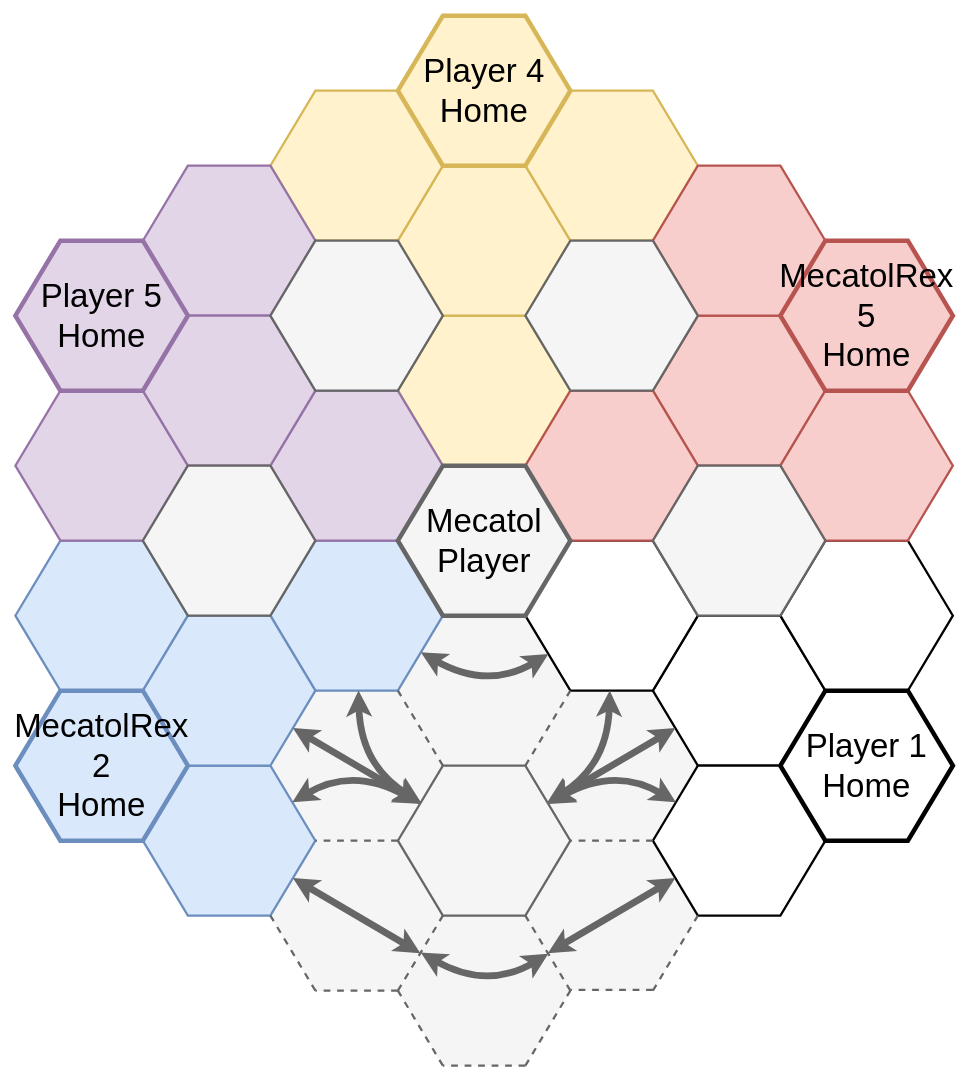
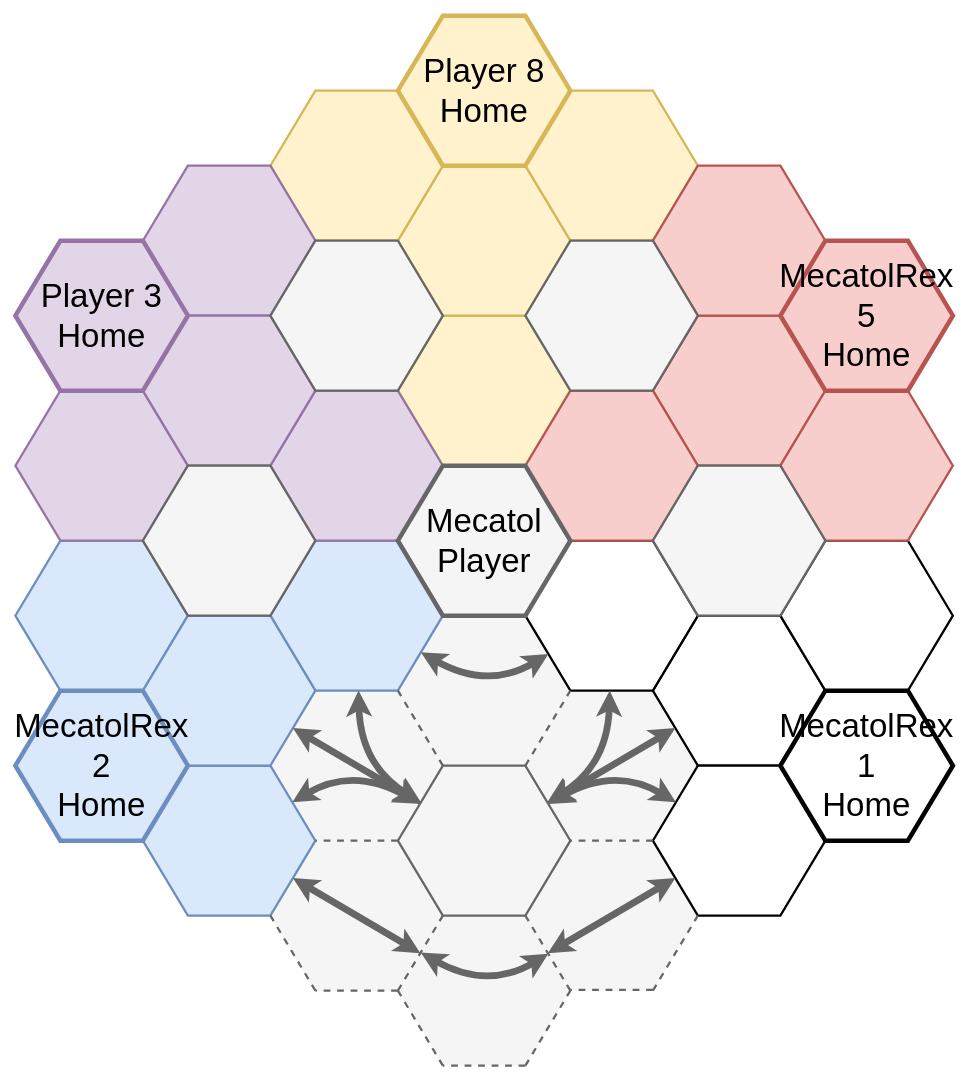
node "Player 4Home": label "Player 4Home" -> "Player 8Home"
node "Player 5Home": label "Player 5Home" -> "Player 3Home"
node "Player 1Home": label "Player 1Home" -> "MecatolRex 1Home"
